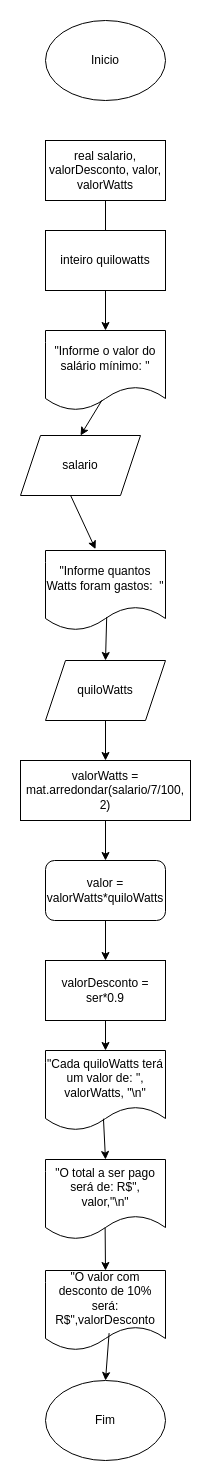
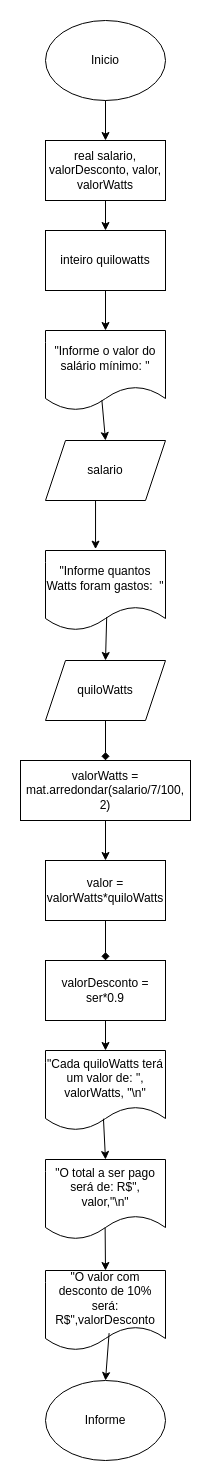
edge "Inicio" -> "real salario, valorDesconto, valor, valorWatts": added
edge "real salario, valorDesconto, valor, valorWatts" -- "inteiro quilowatts": arrowhead none -> classic
node "salario": moved (81, 466) -> (106, 471)
edge "quiloWatts" -> "valorWatts = mat.arredondar(salario/7/100, 2)": arrowhead classic -> diamond
node "valor = valorWatts*quiloWatts": shape rounded rectangle -> rectangle
edge "valor = valorWatts*quiloWatts" -> "valorDesconto = ser*0.9": arrowhead classic -> diamond
node "Fim": label "Fim" -> "Informe"
